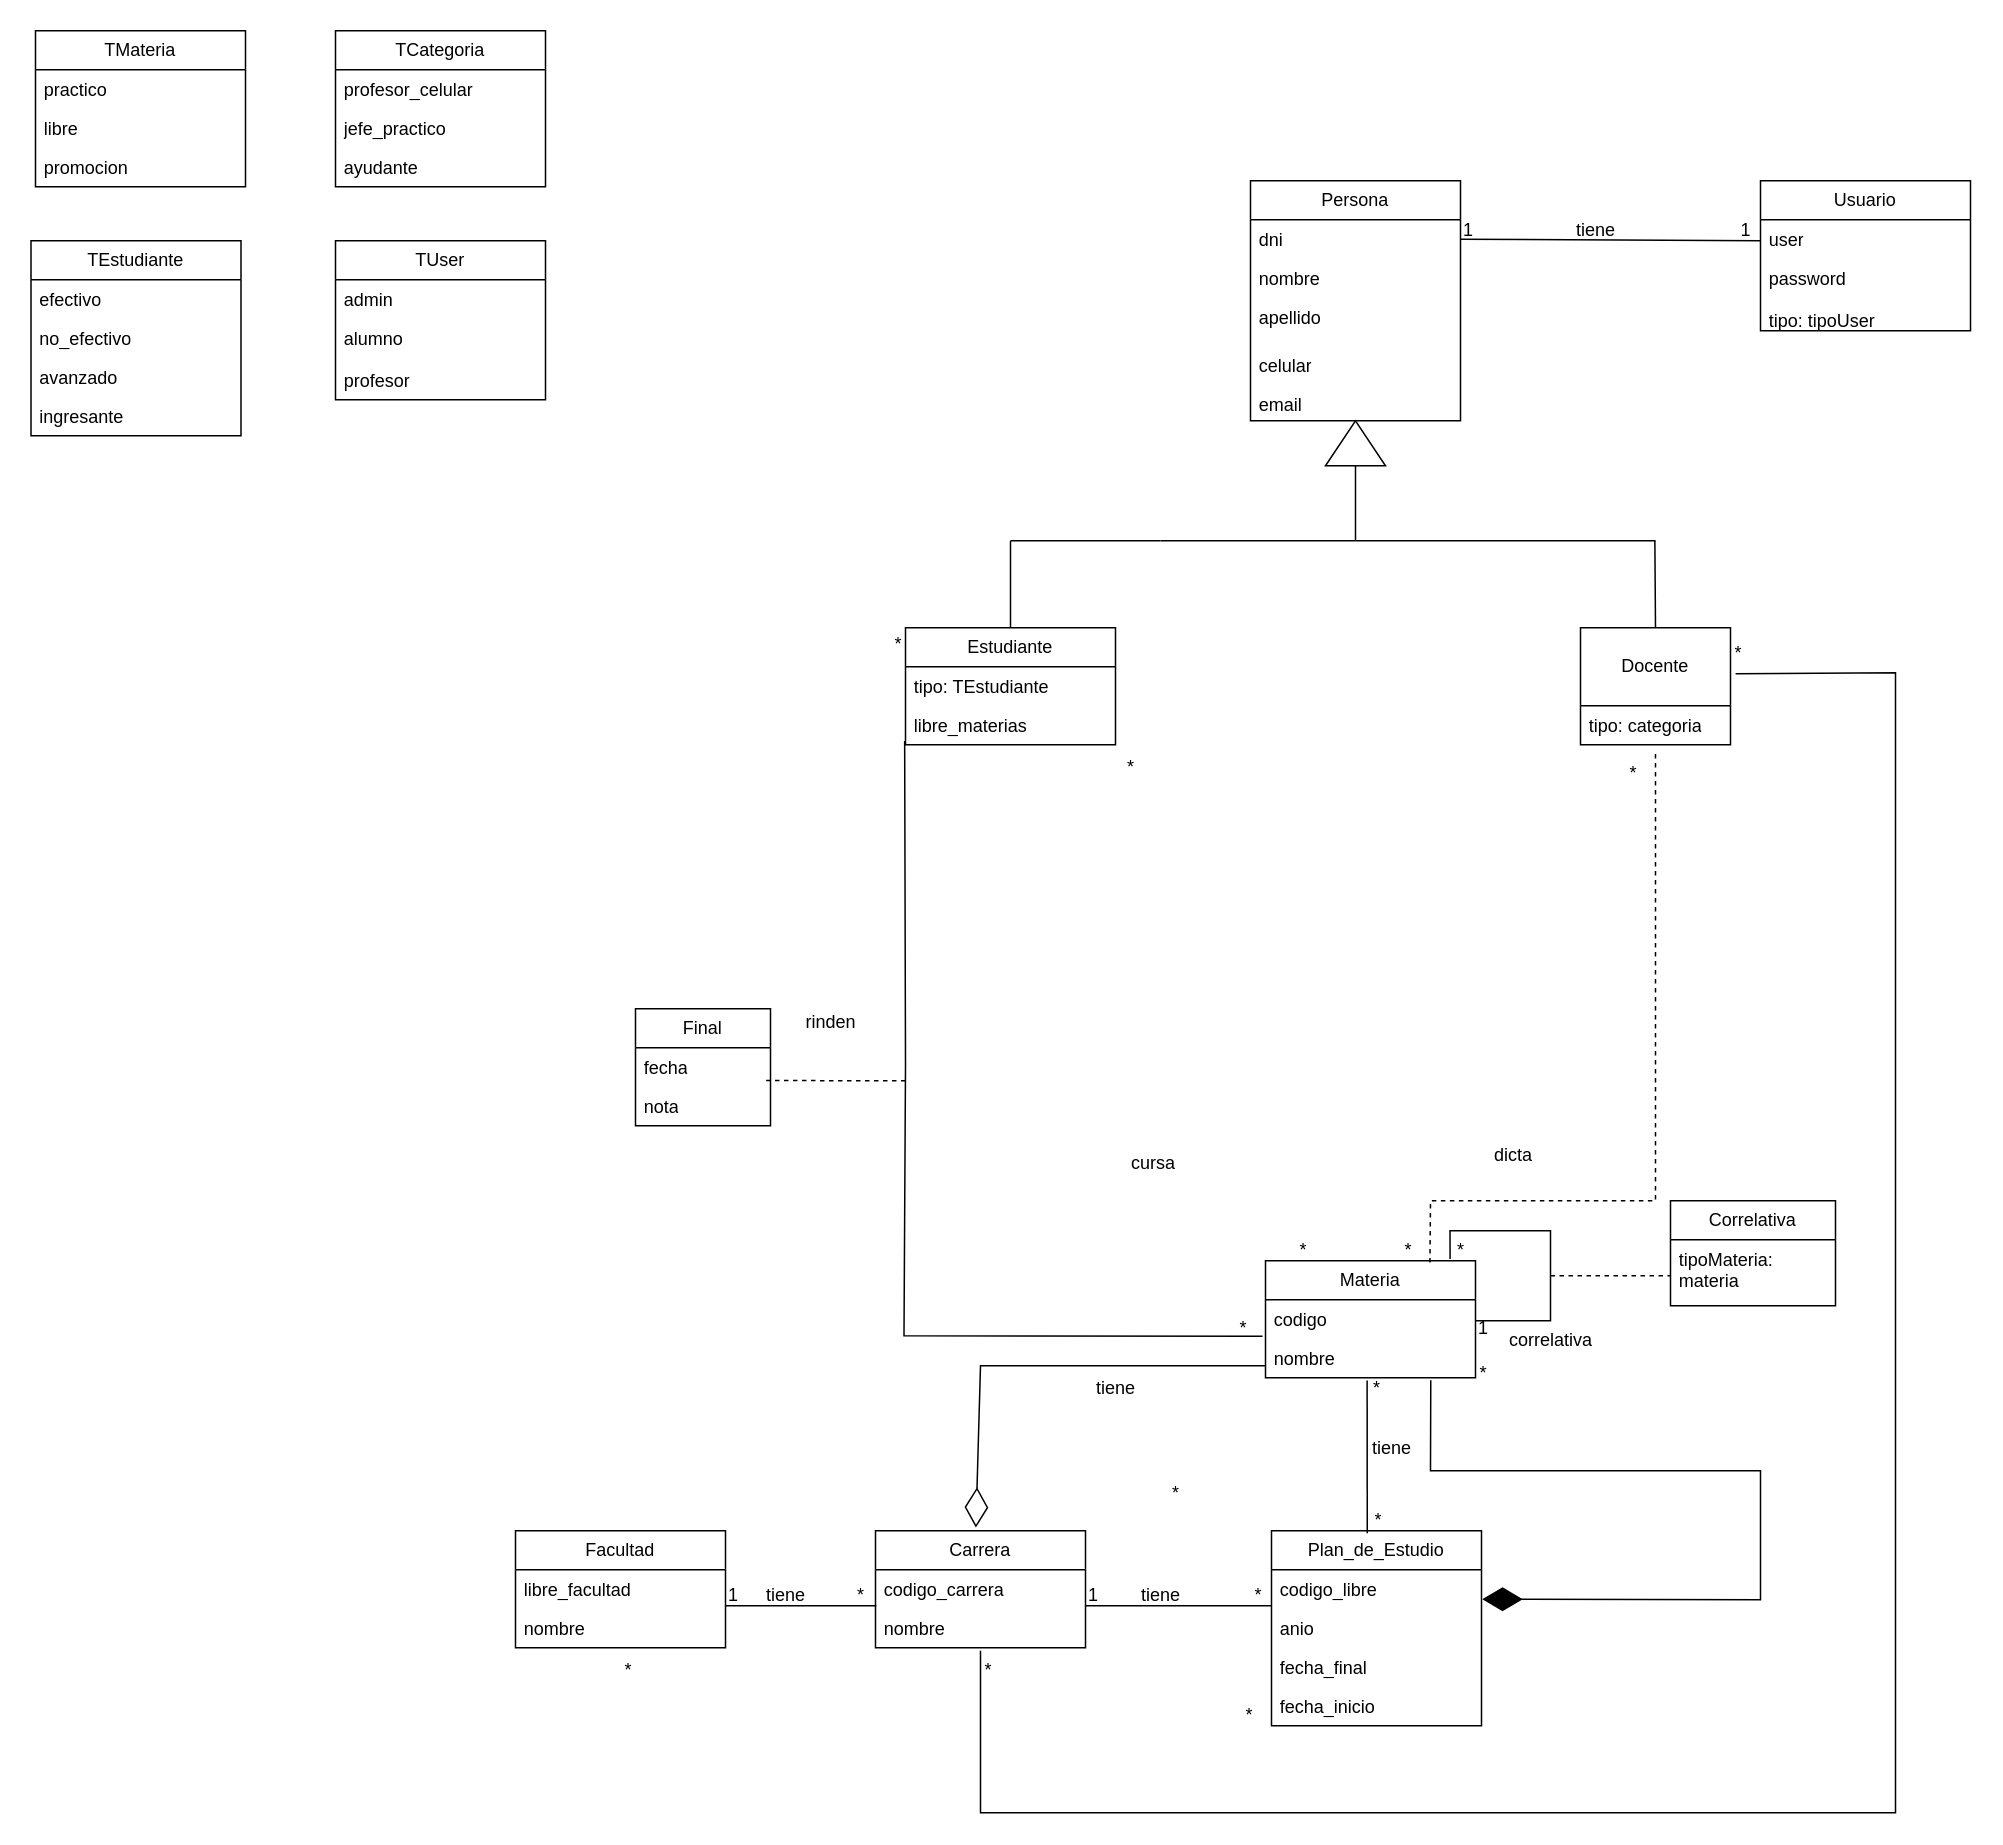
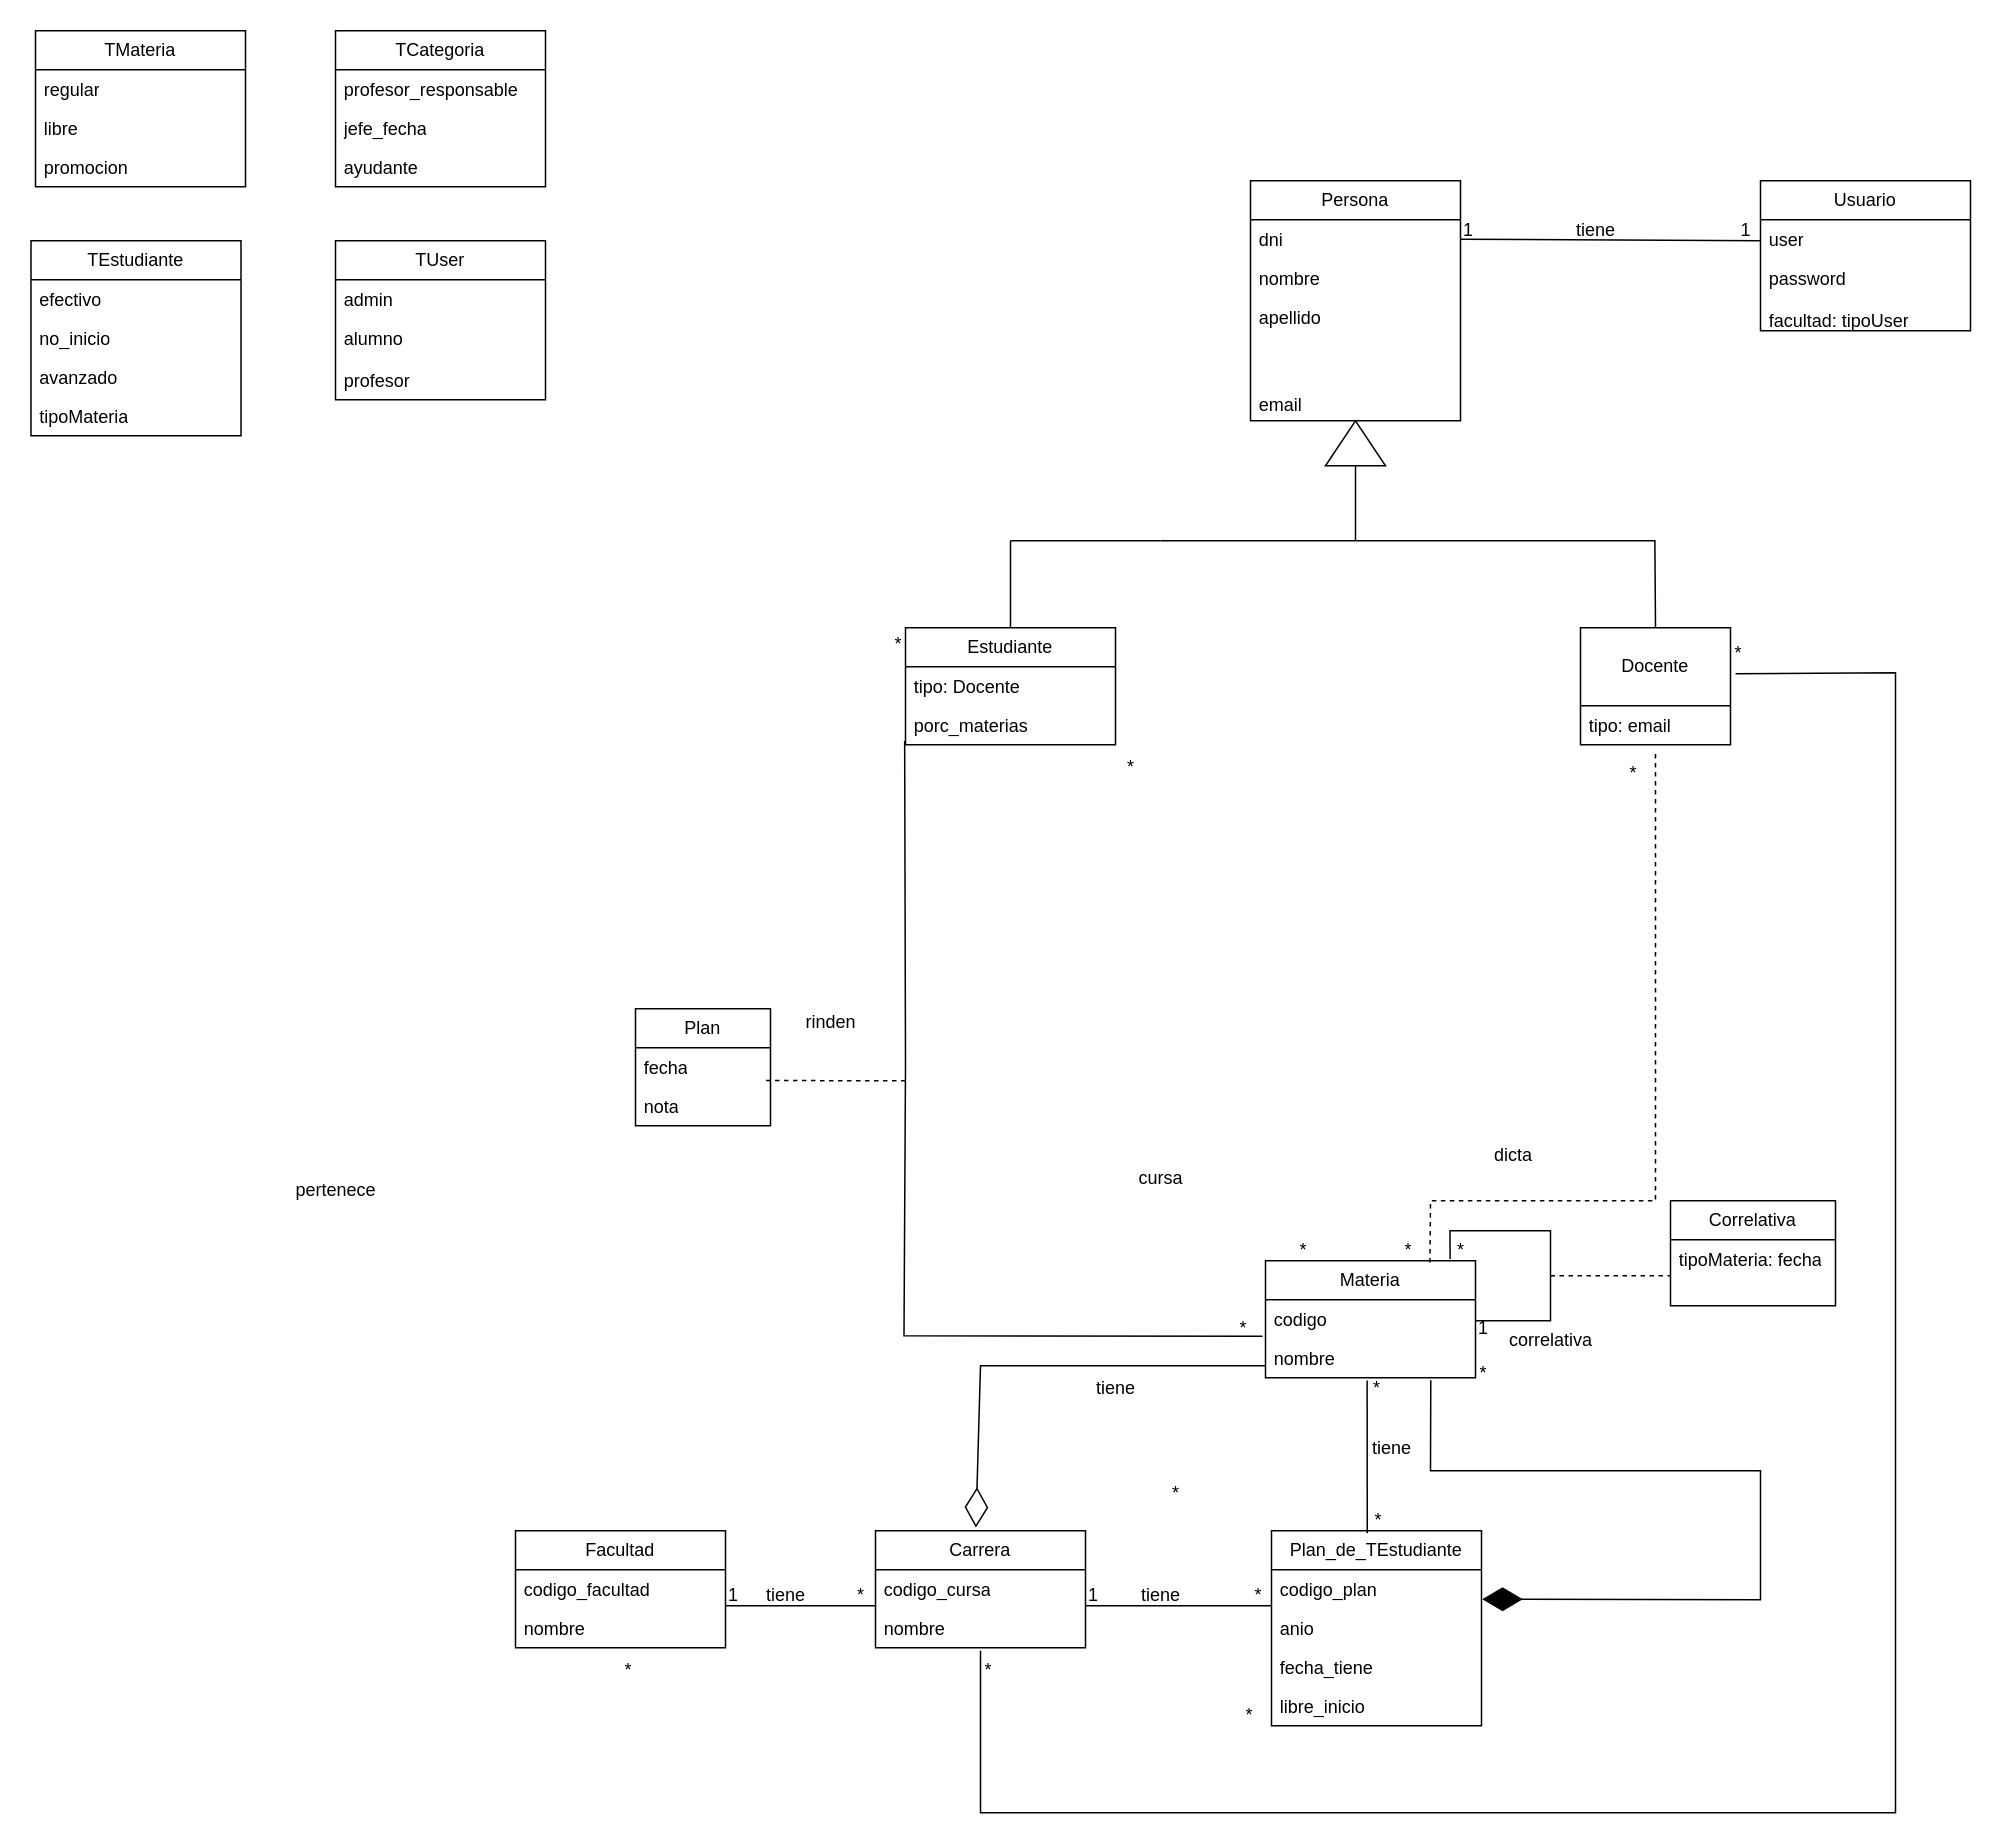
node "practico": label "practico" -> "regular"
node "profesor_celular": label "profesor_celular" -> "profesor_responsable"
node "jefe_practico": label "jefe_practico" -> "jefe_fecha"
node "tipo: tipoUser": label "tipo: tipoUser" -> "facultad: tipoUser"
node "no_efectivo": label "no_efectivo" -> "no_inicio"
node "celular": removed
node "ingresante": label "ingresante" -> "tipoMateria"
node "tipo: TEstudiante": label "tipo: TEstudiante" -> "tipo: Docente"
node "libre_materias": label "libre_materias" -> "porc_materias"
node "tipo: categoria": label "tipo: categoria" -> "tipo: email"
node "Final": label "Final" -> "Plan"
node "cursa": moved (1153, 1163) -> (1160, 1178)
node "pertenece": added
node "tipoMateria: materia": label "tipoMateria: materia" -> "tipoMateria: fecha"
node "Plan_de_Estudio": label "Plan_de_Estudio" -> "Plan_de_TEstudiante"
node "libre_facultad": label "libre_facultad" -> "codigo_facultad"
node "codigo_carrera": label "codigo_carrera" -> "codigo_cursa"
node "codigo_libre": label "codigo_libre" -> "codigo_plan"
node "fecha_final": label "fecha_final" -> "fecha_tiene"
node "fecha_inicio": label "fecha_inicio" -> "libre_inicio"
